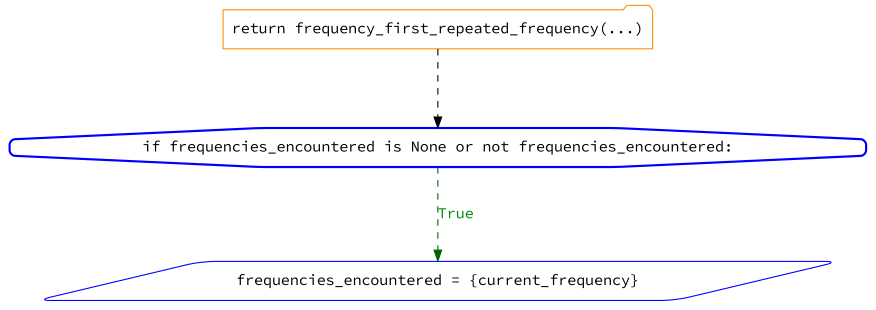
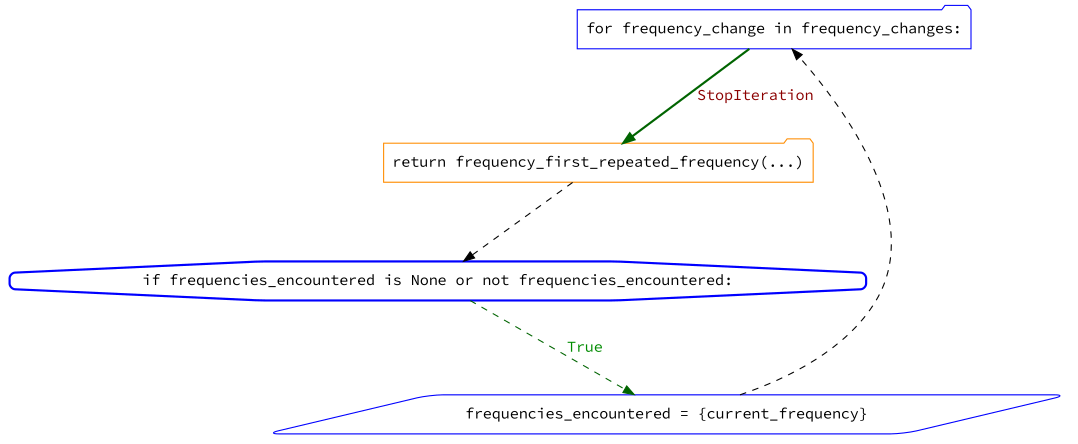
node "for frequency_change in frequency_changes:": added
